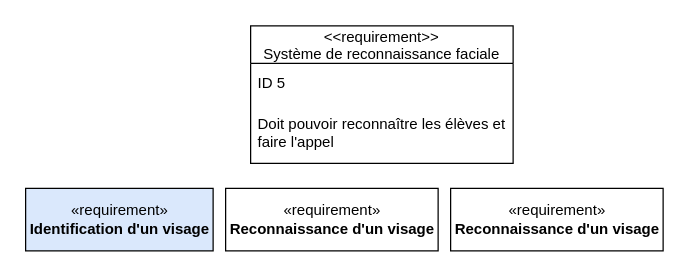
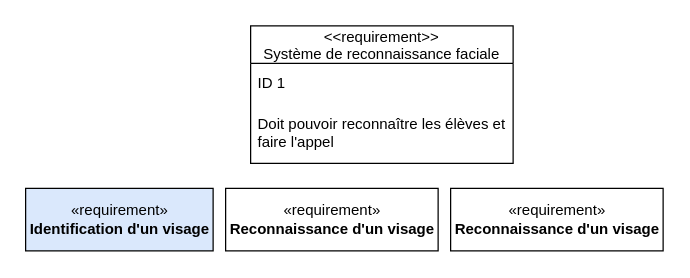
node "ID 5": label "ID 5" -> "ID 1"
